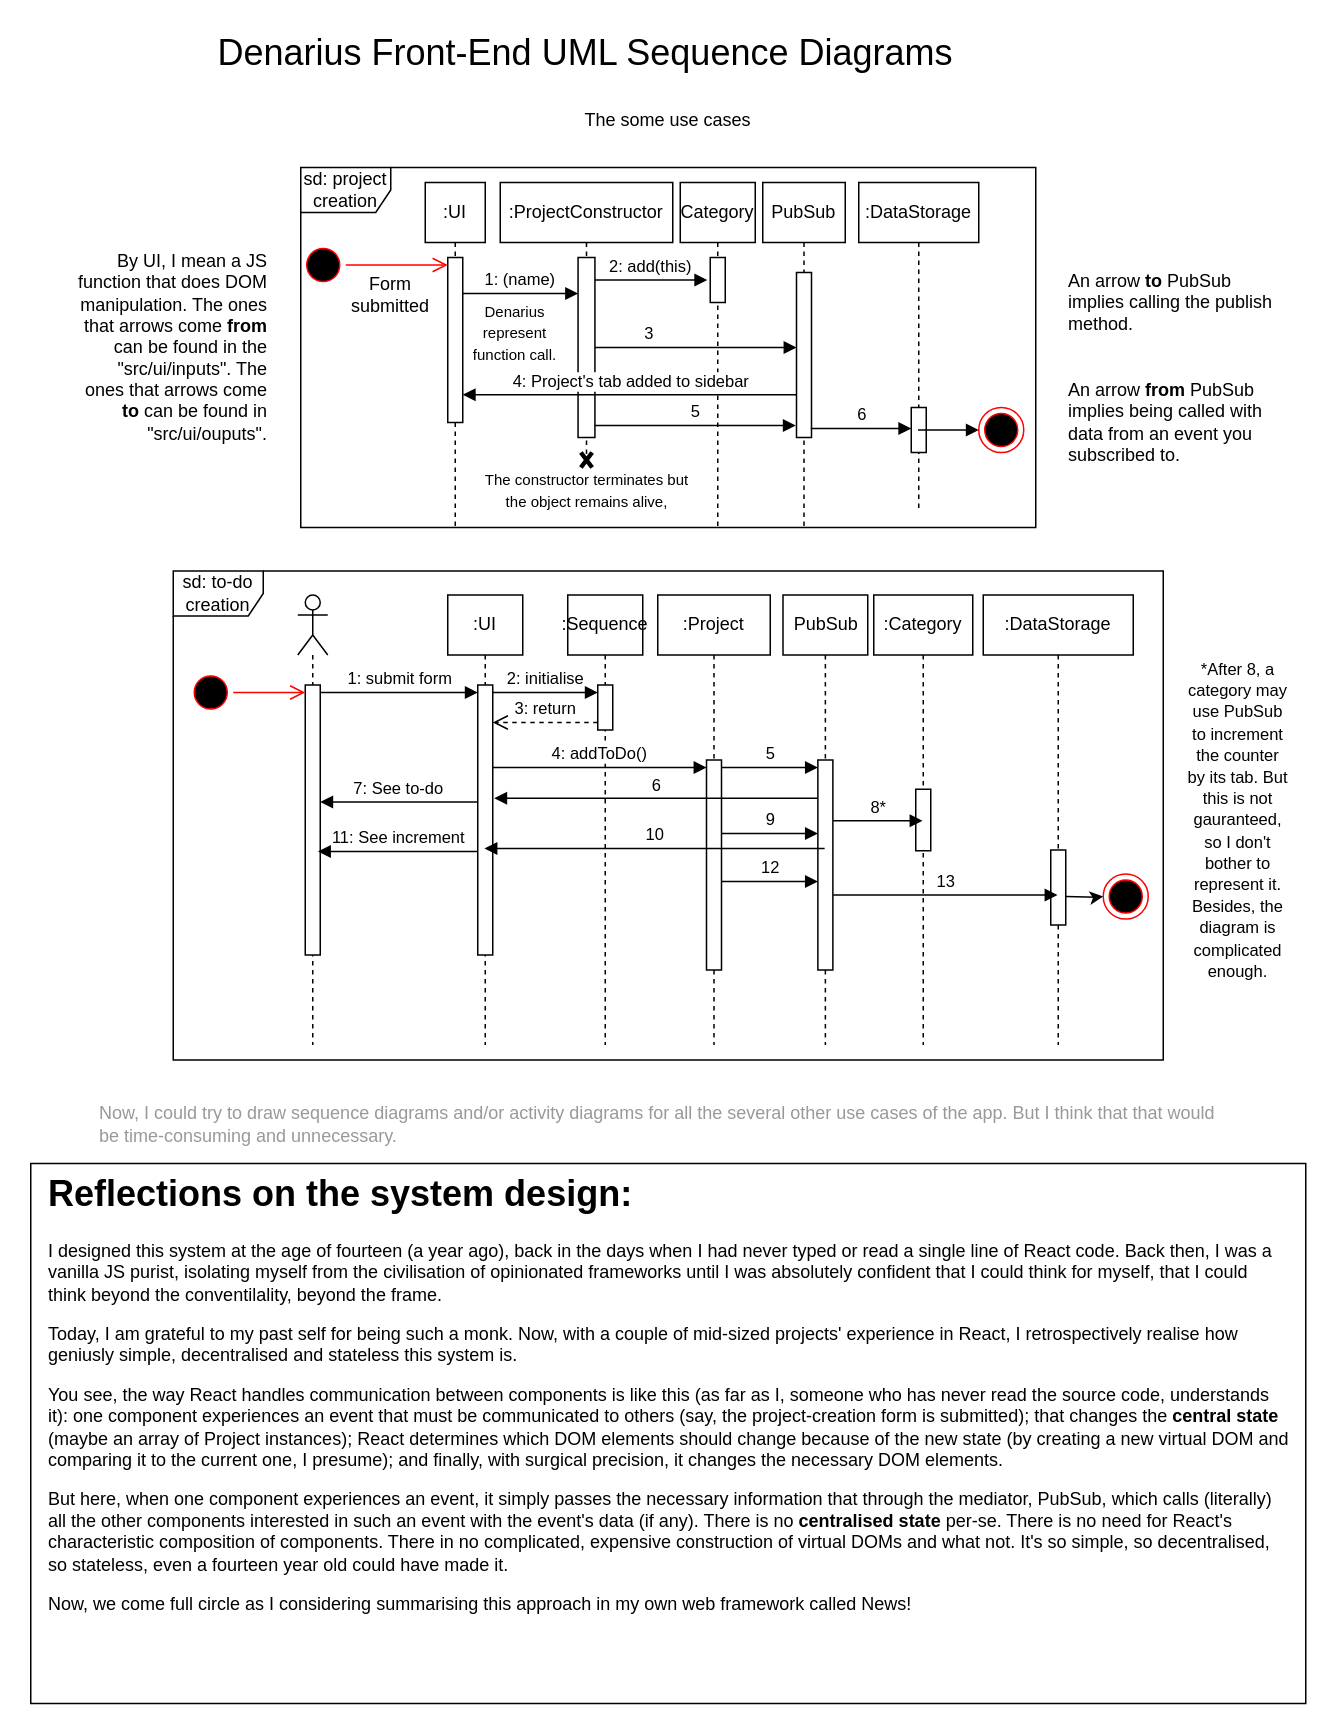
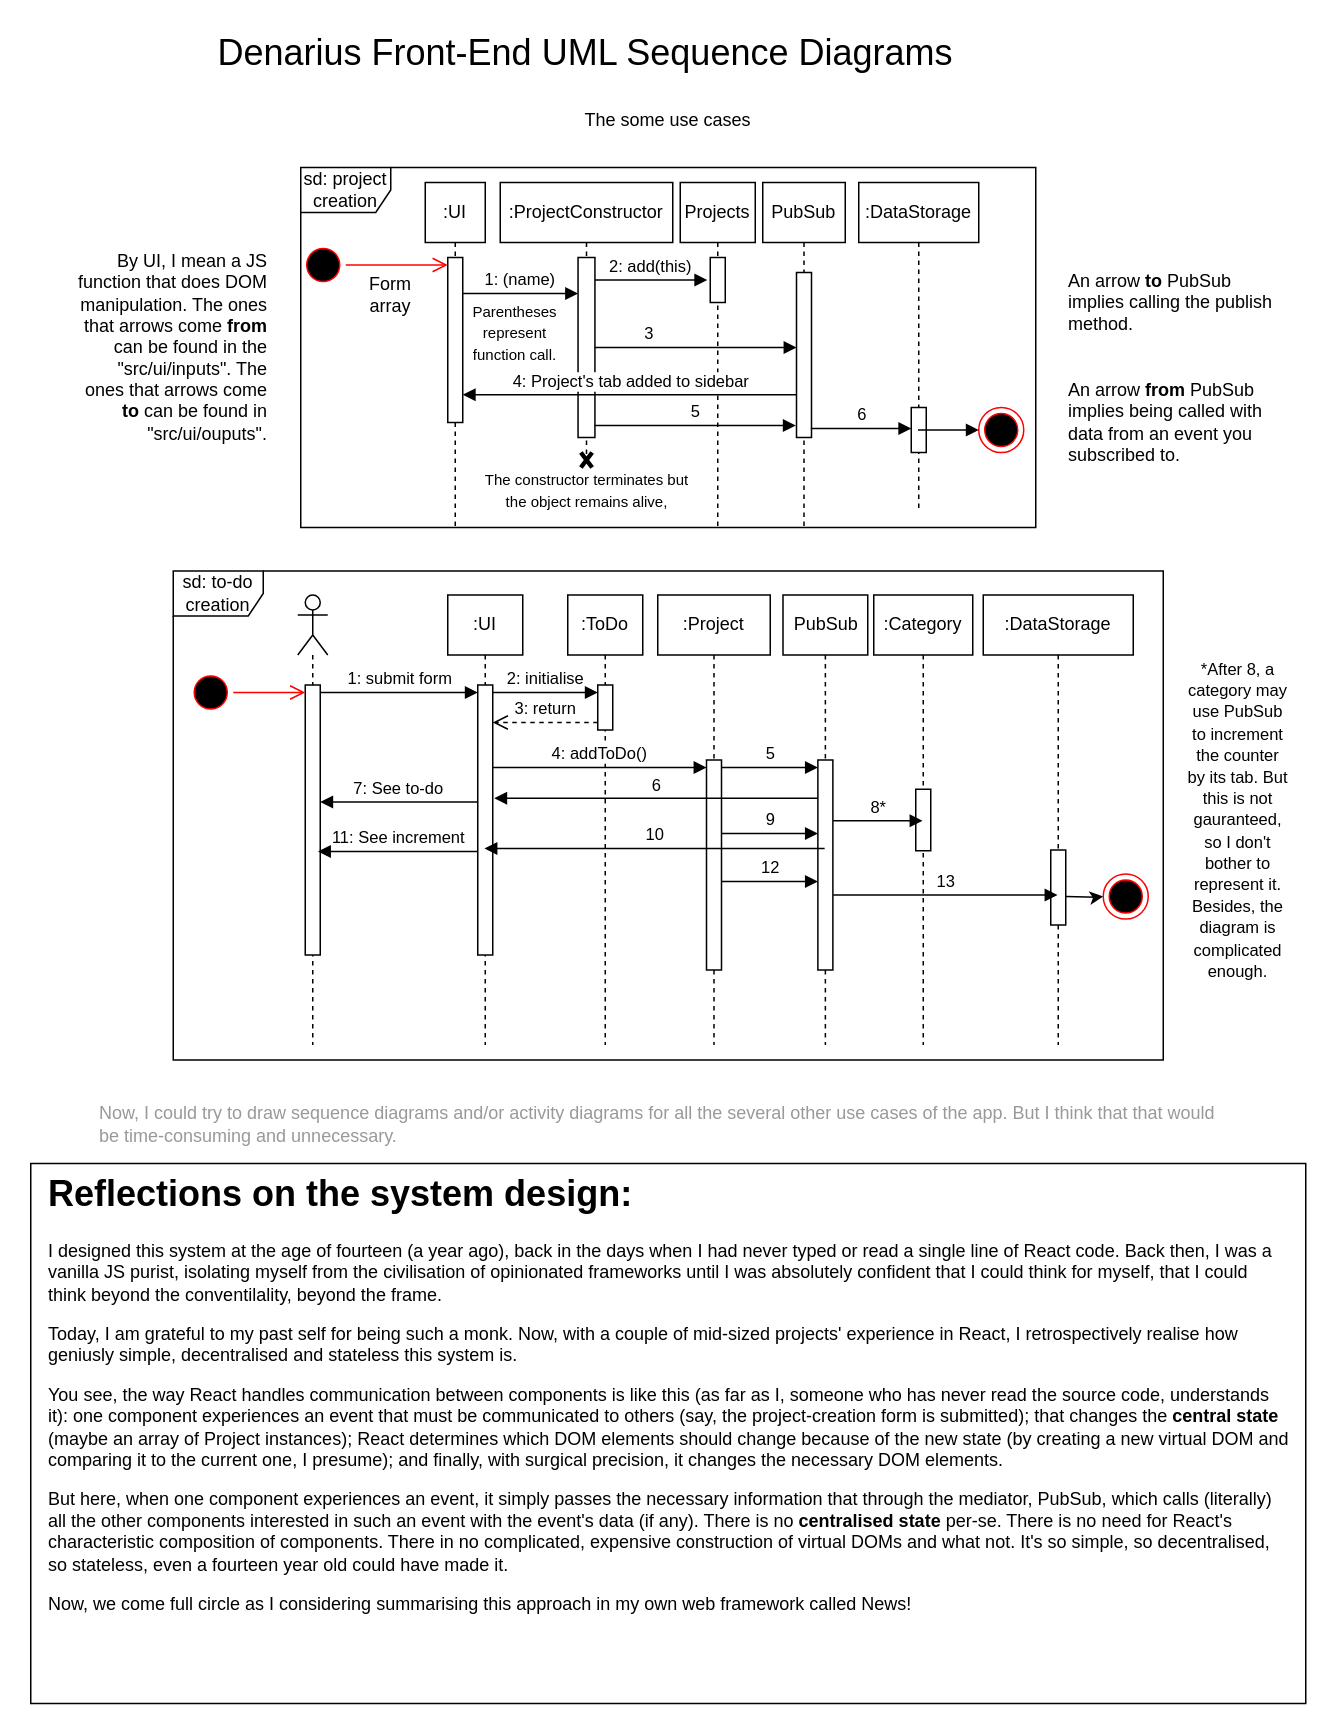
node "Category": label "Category" -> "Projects"
node "Form submitted": label "Form submitted" -> "Form array"
node "Denarius represent function call.": label "Denarius represent function call." -> "Parentheses represent function call."
node ":Sequence": label ":Sequence" -> ":ToDo"
